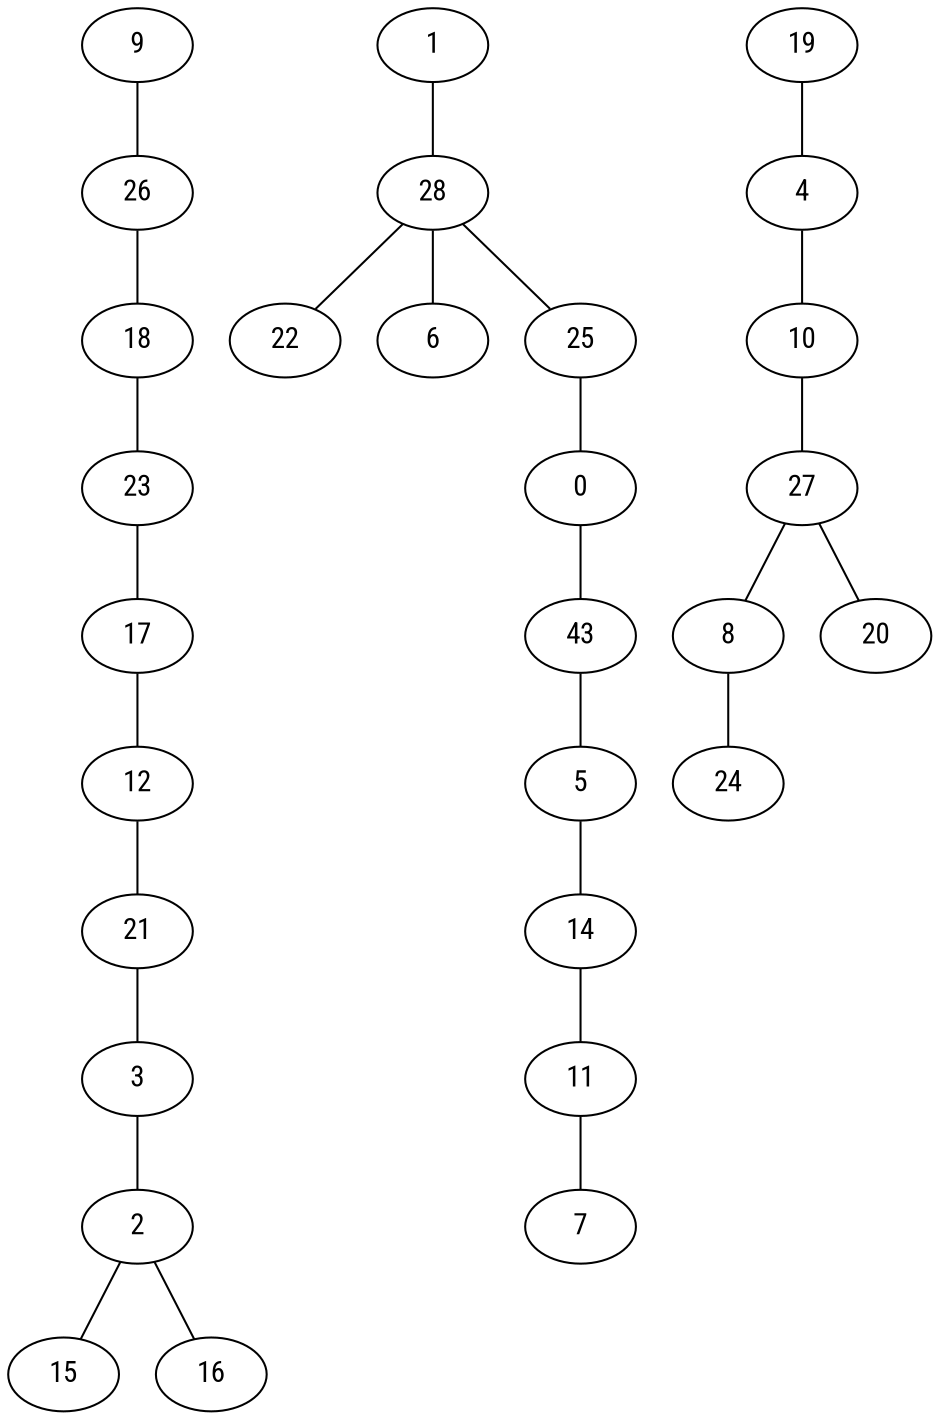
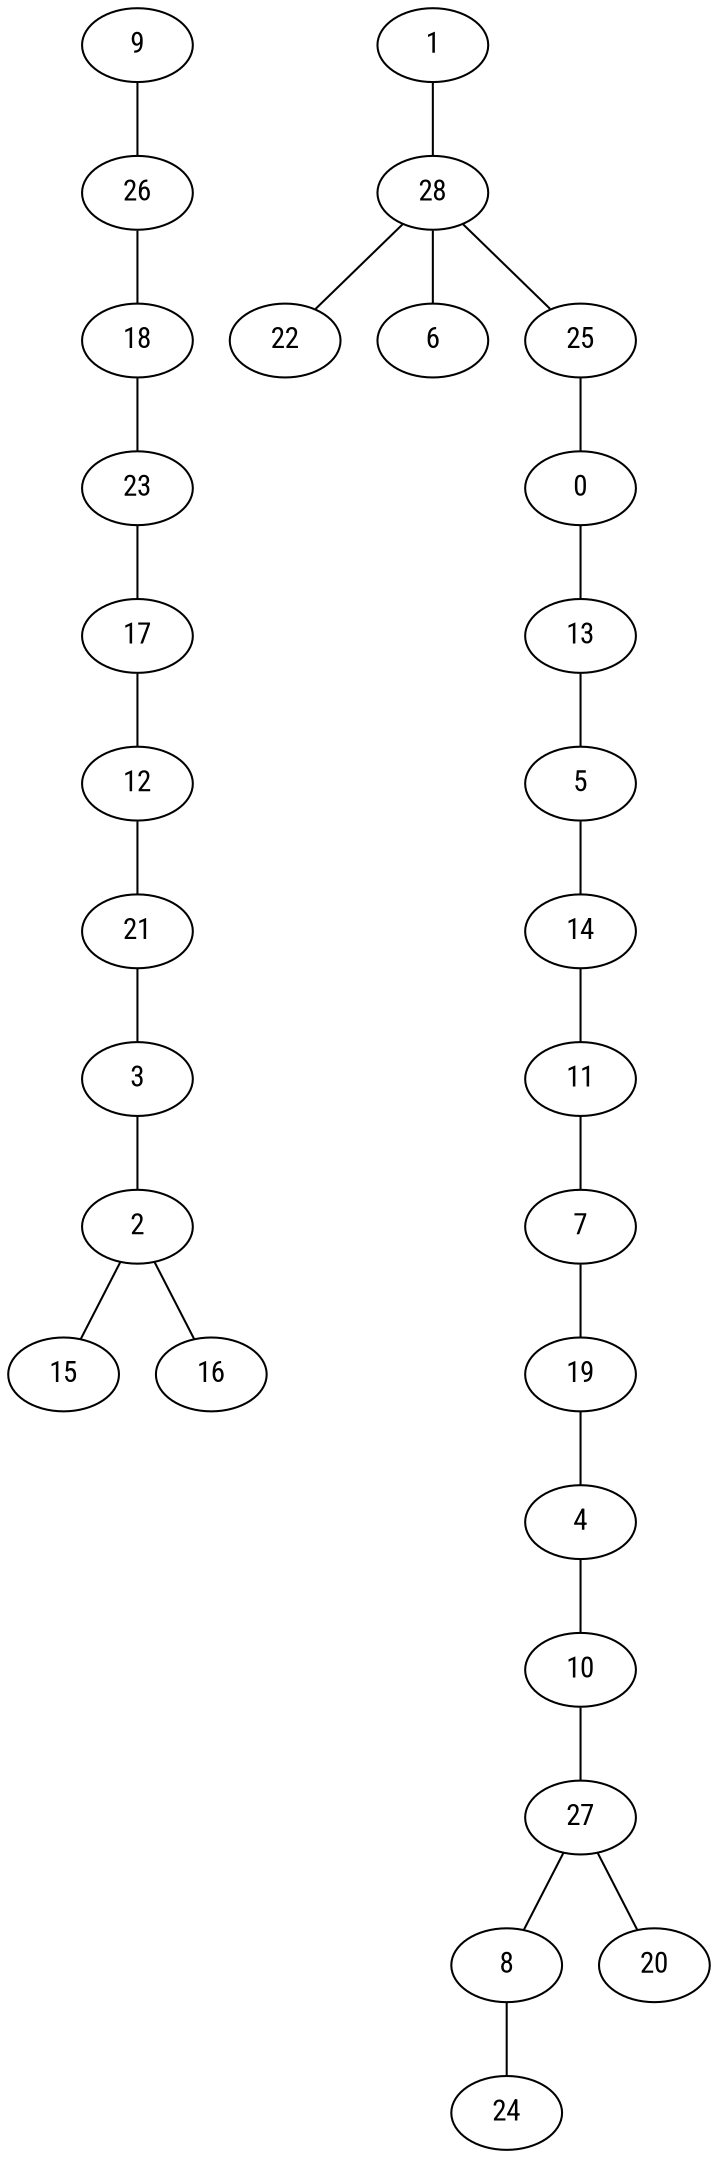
node "43": label "43" -> "13"
edge "7" -- "19": added
